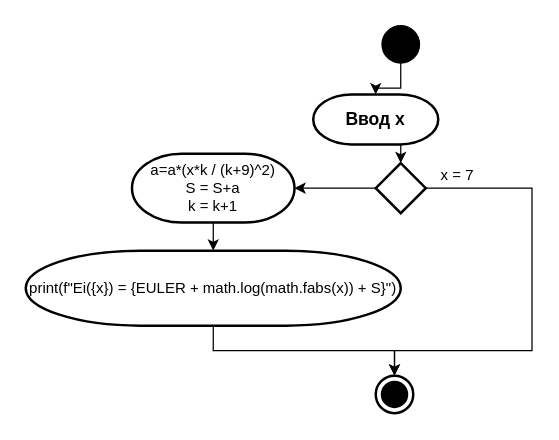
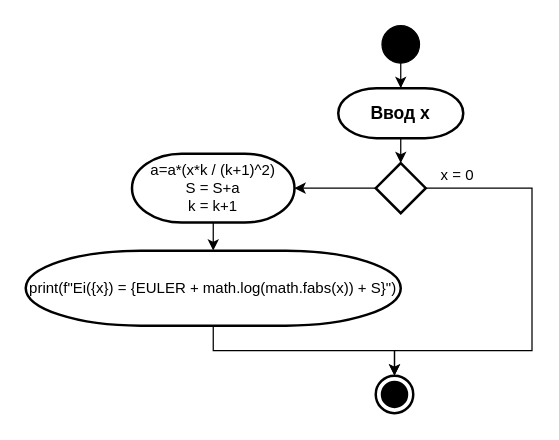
node "Ввод х": moved (376, 119) -> (401, 113)
node "х = 7": label "х = 7" -> "х = 0"
node "а=а*(x*k / (k+9)^2) S = S+a k = k+1": label "а=а*(x*k / (k+9)^2) S = S+a k = k+1" -> "а=а*(x*k / (k+1)^2) S = S+a k = k+1"
